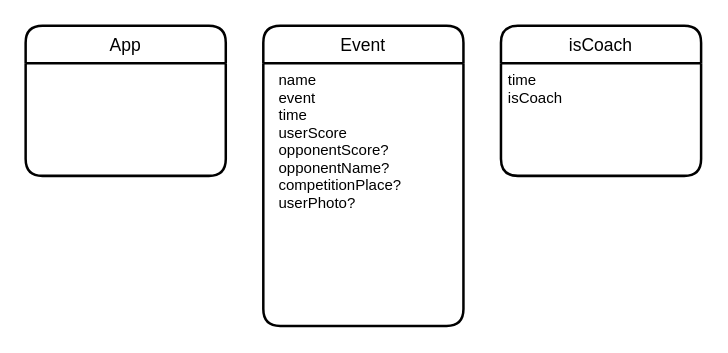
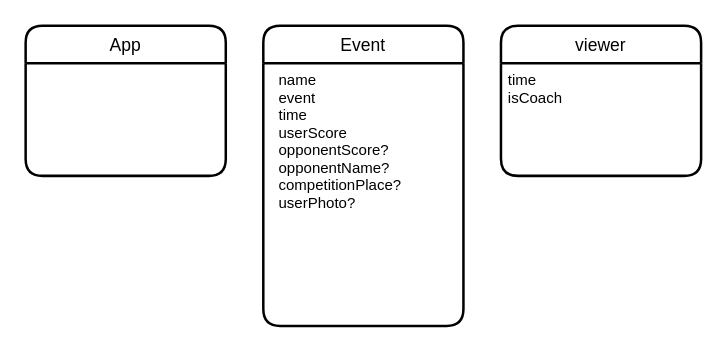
node "isCoach": label "isCoach" -> "viewer"
